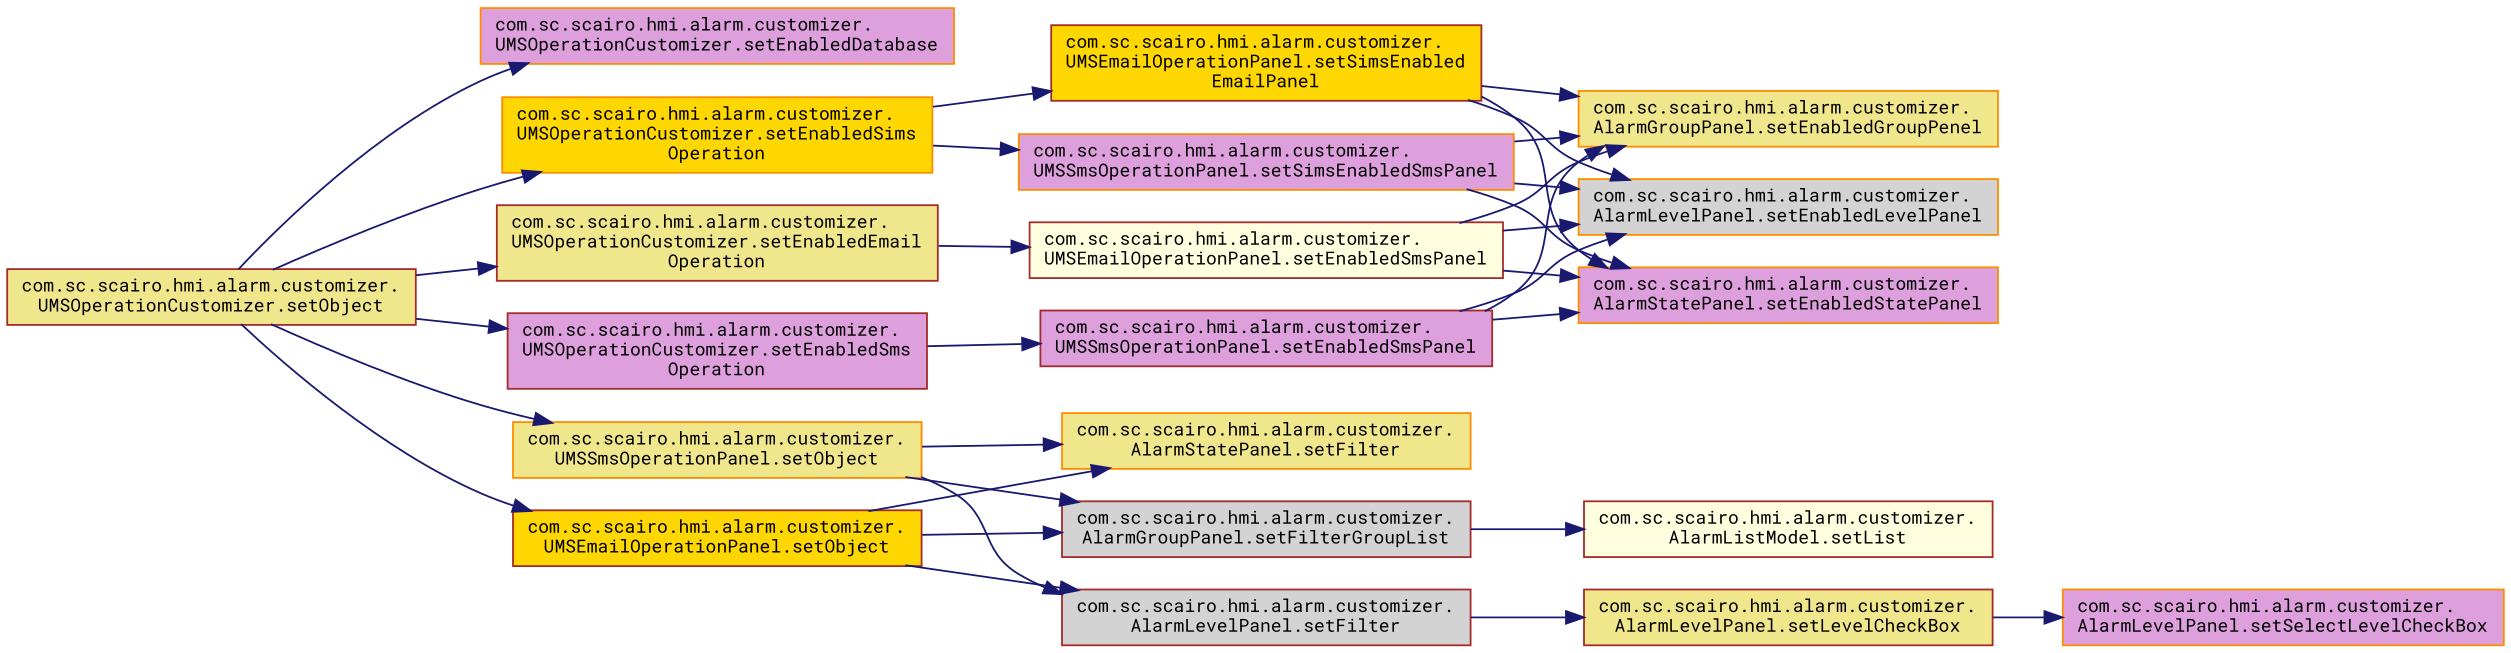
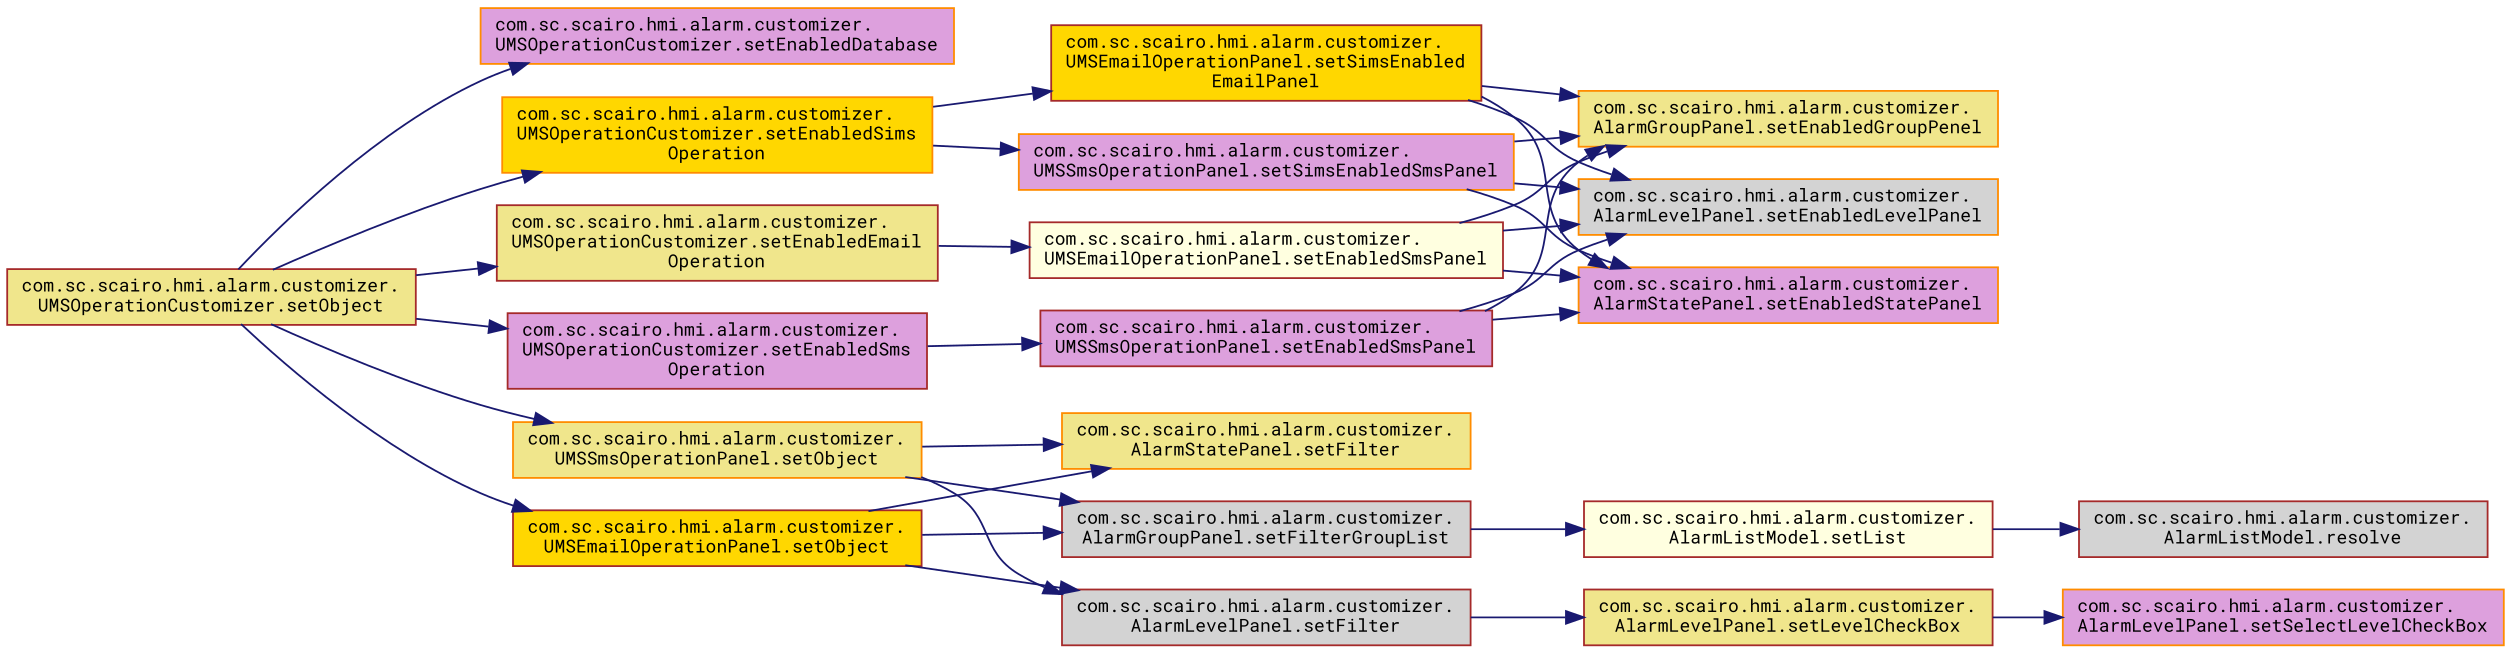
node "com.sc.scairo.hmi.alarm.customizer. AlarmListModel.resolve": added
